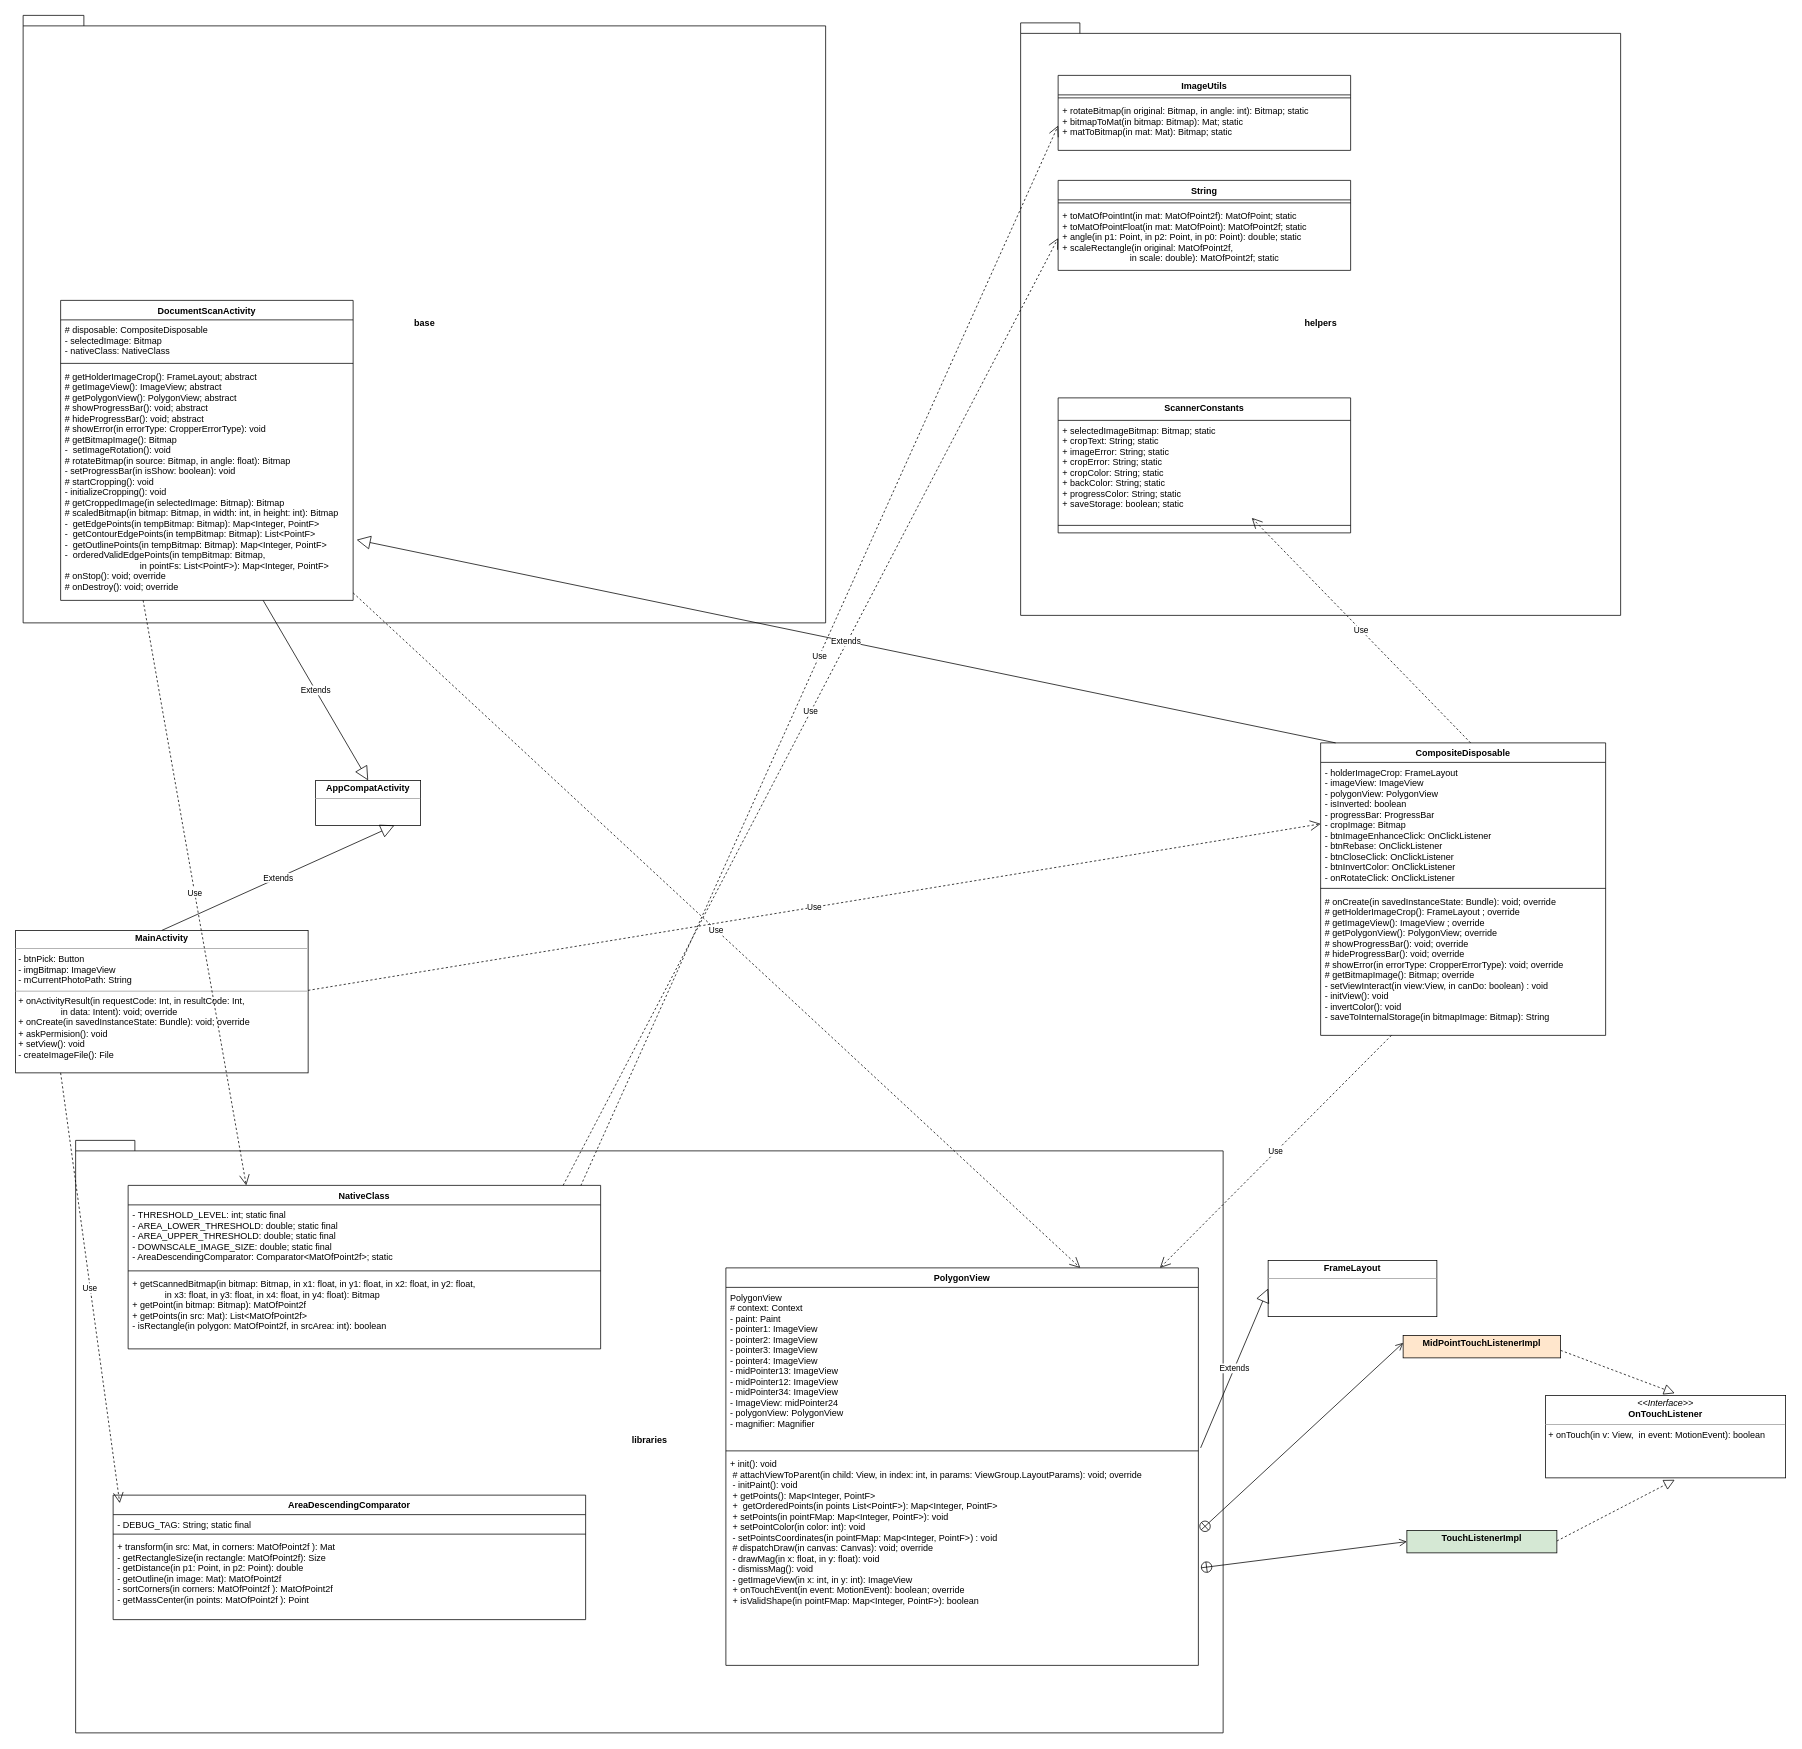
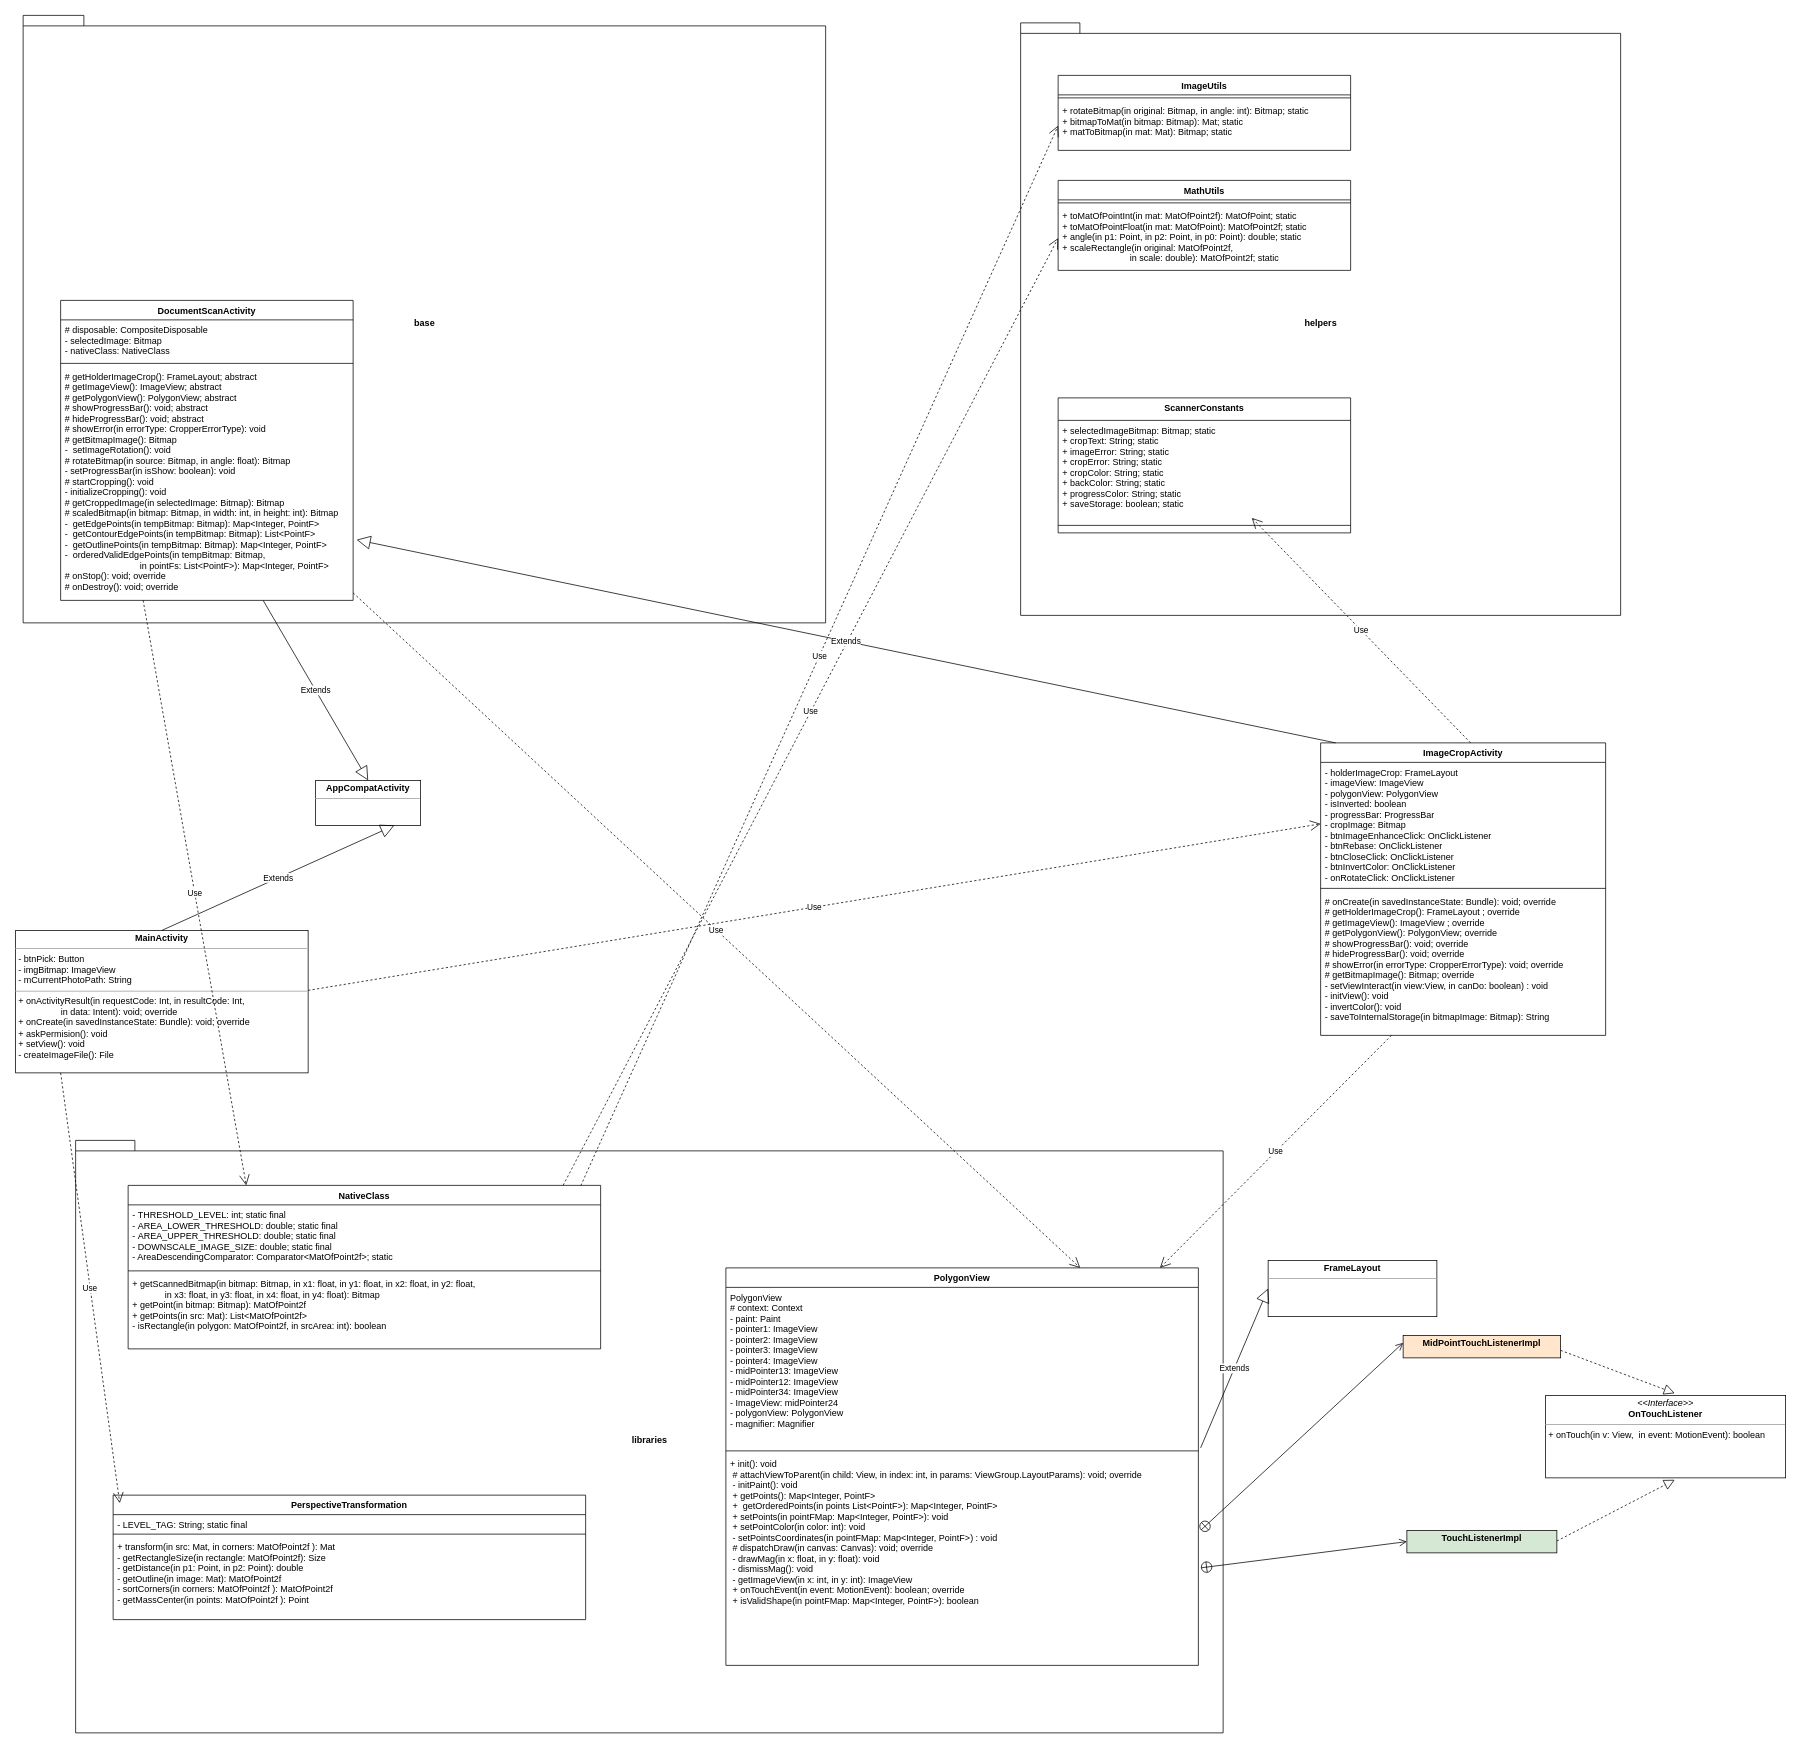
node "String": label "String" -> "MathUtils"
node "CompositeDisposable": label "CompositeDisposable" -> "ImageCropActivity"
node "AreaDescendingComparator": label "AreaDescendingComparator" -> "PerspectiveTransformation"
node "- DEBUG_TAG: String; static final": label "- DEBUG_TAG: String; static final" -> "- LEVEL_TAG: String; static final"
